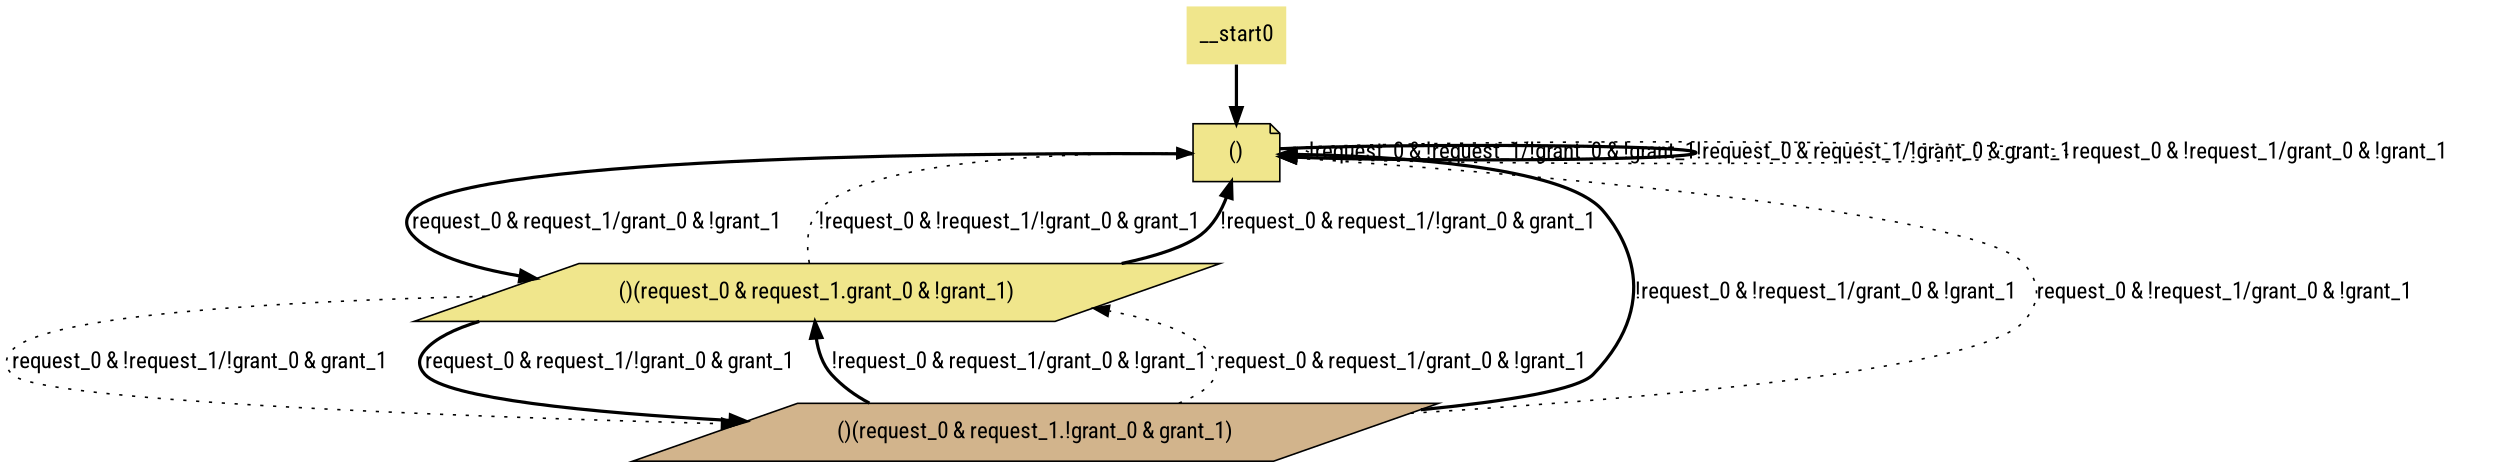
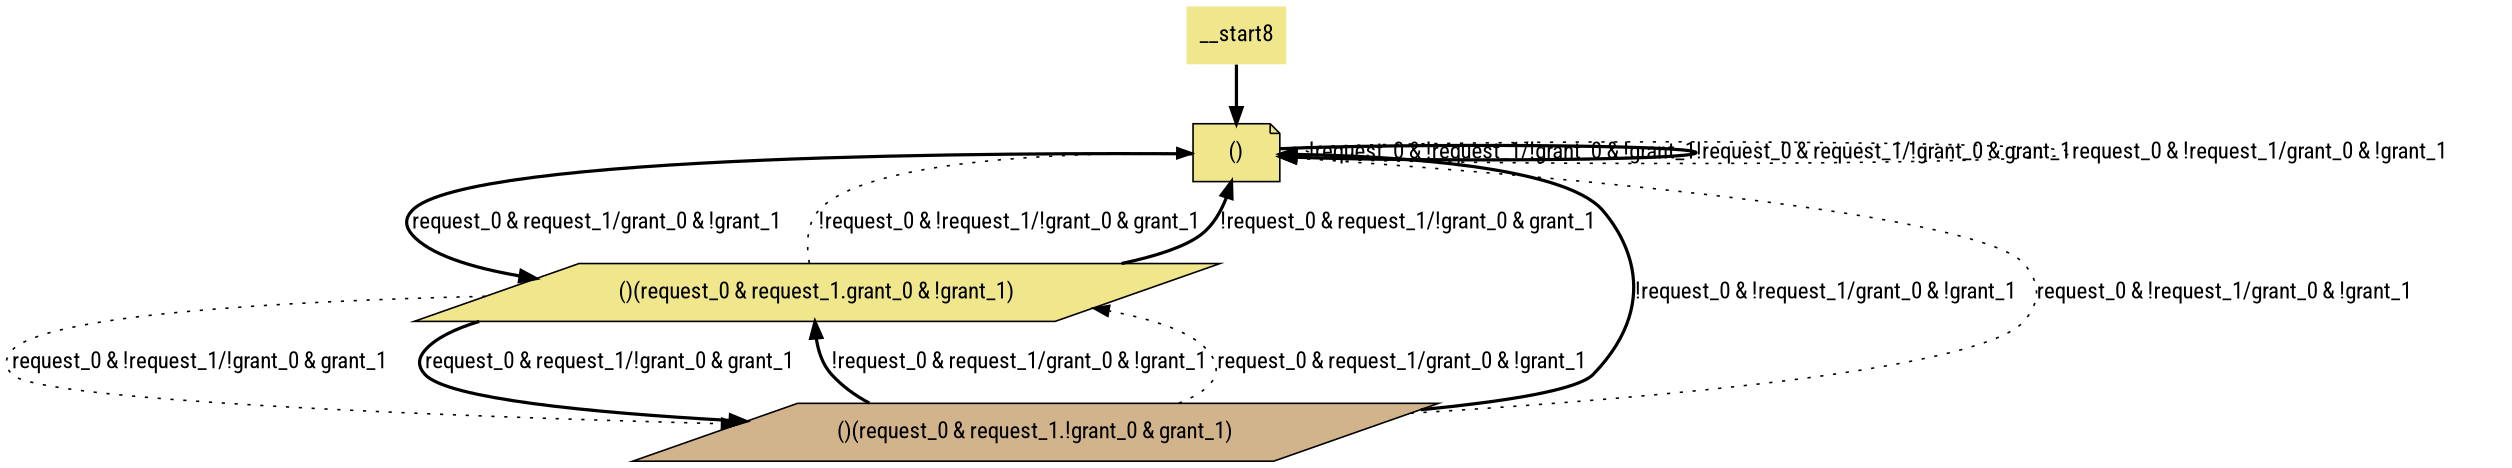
node "__start0": label "__start0" -> "__start8"
